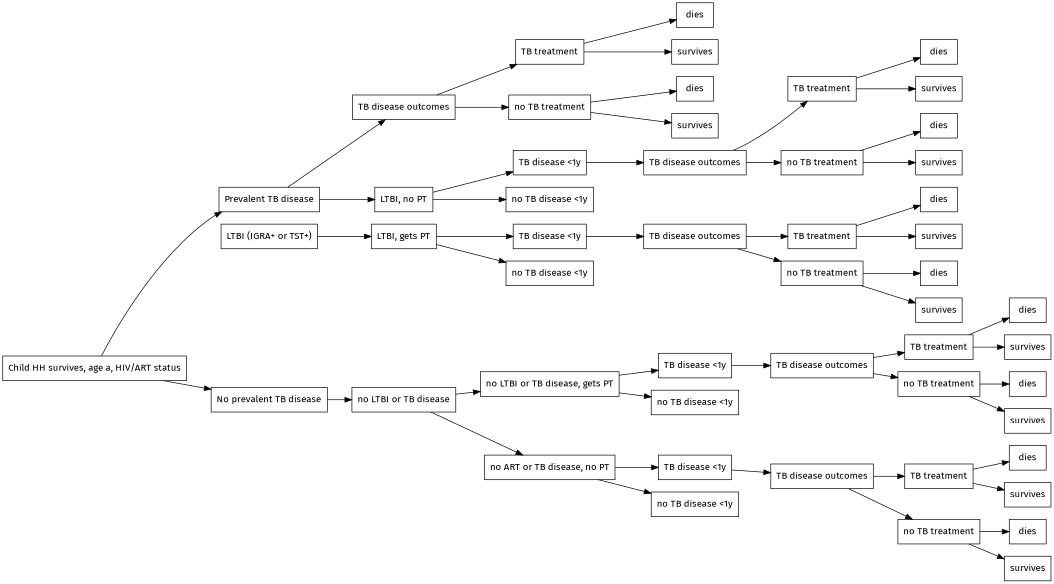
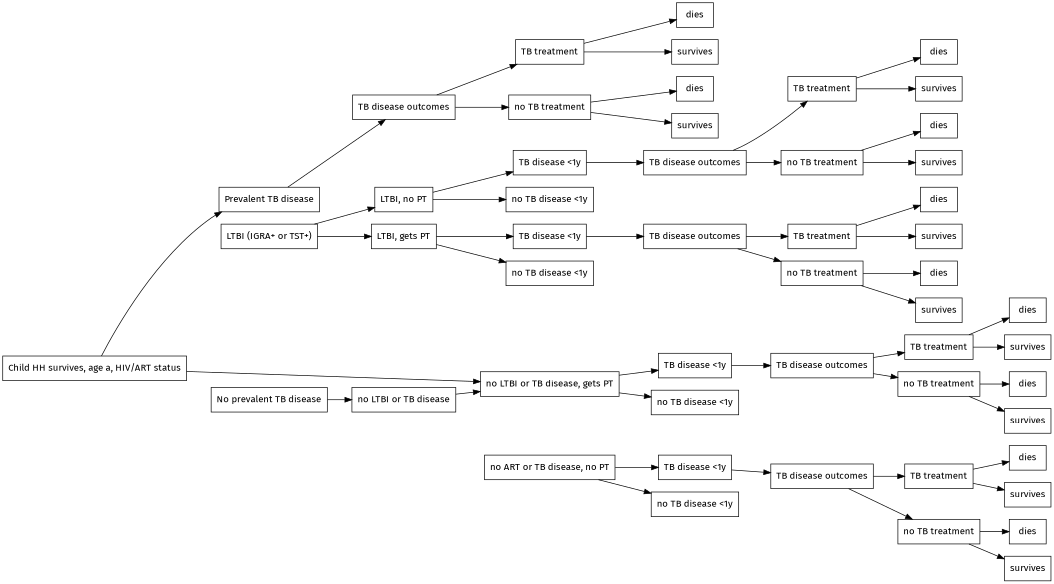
edge "Prevalent TB disease" -> "LTBI, no PT": now "LTBI (IGRA+ or TST+)" -> "LTBI, no PT"
edge "Child HH survives, age a, HIV/ART status" -> "No prevalent TB disease": now "Child HH survives, age a, HIV/ART status" -> "no LTBI or TB disease, gets PT"
edge "no LTBI or TB disease" -> "no ART or TB disease, no PT": removed
